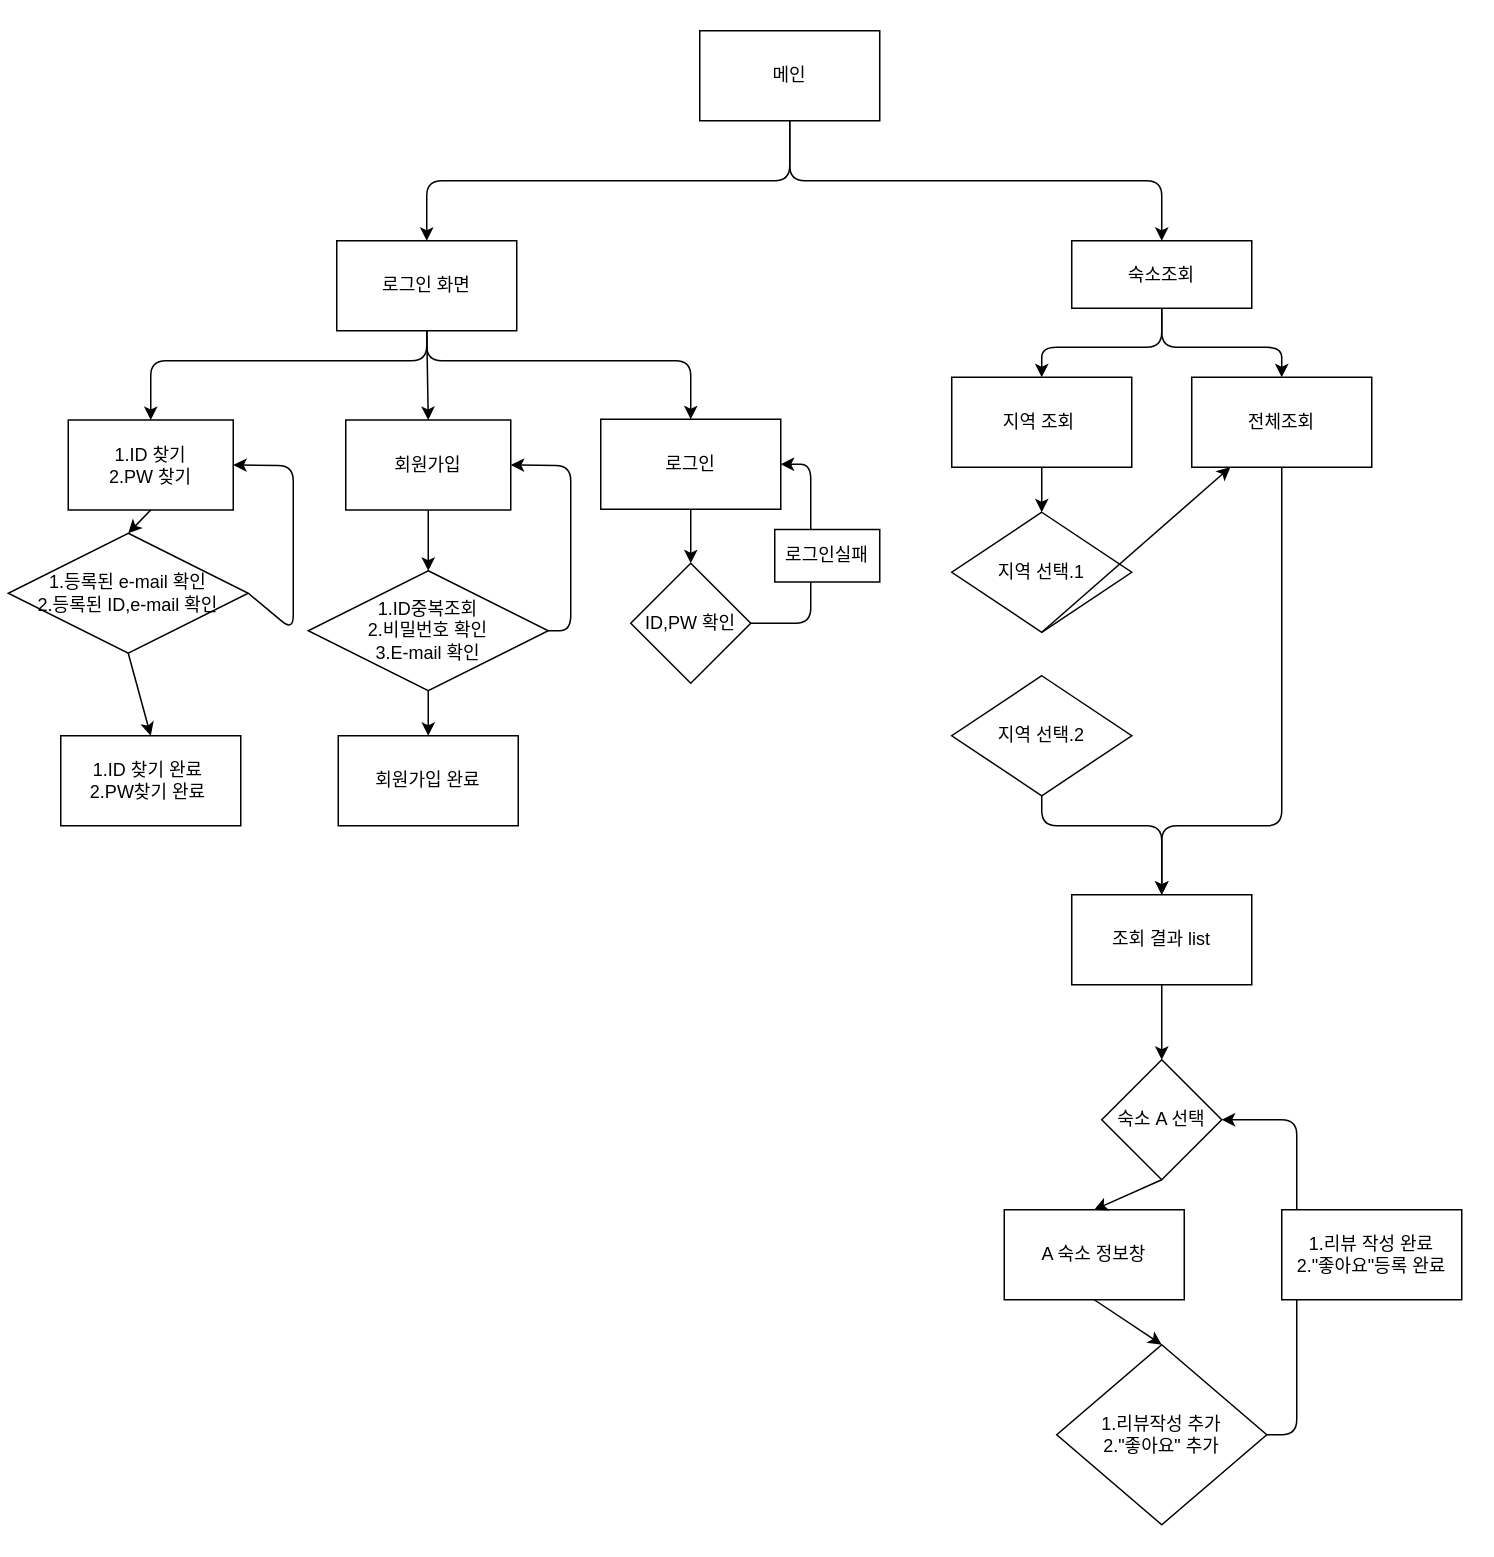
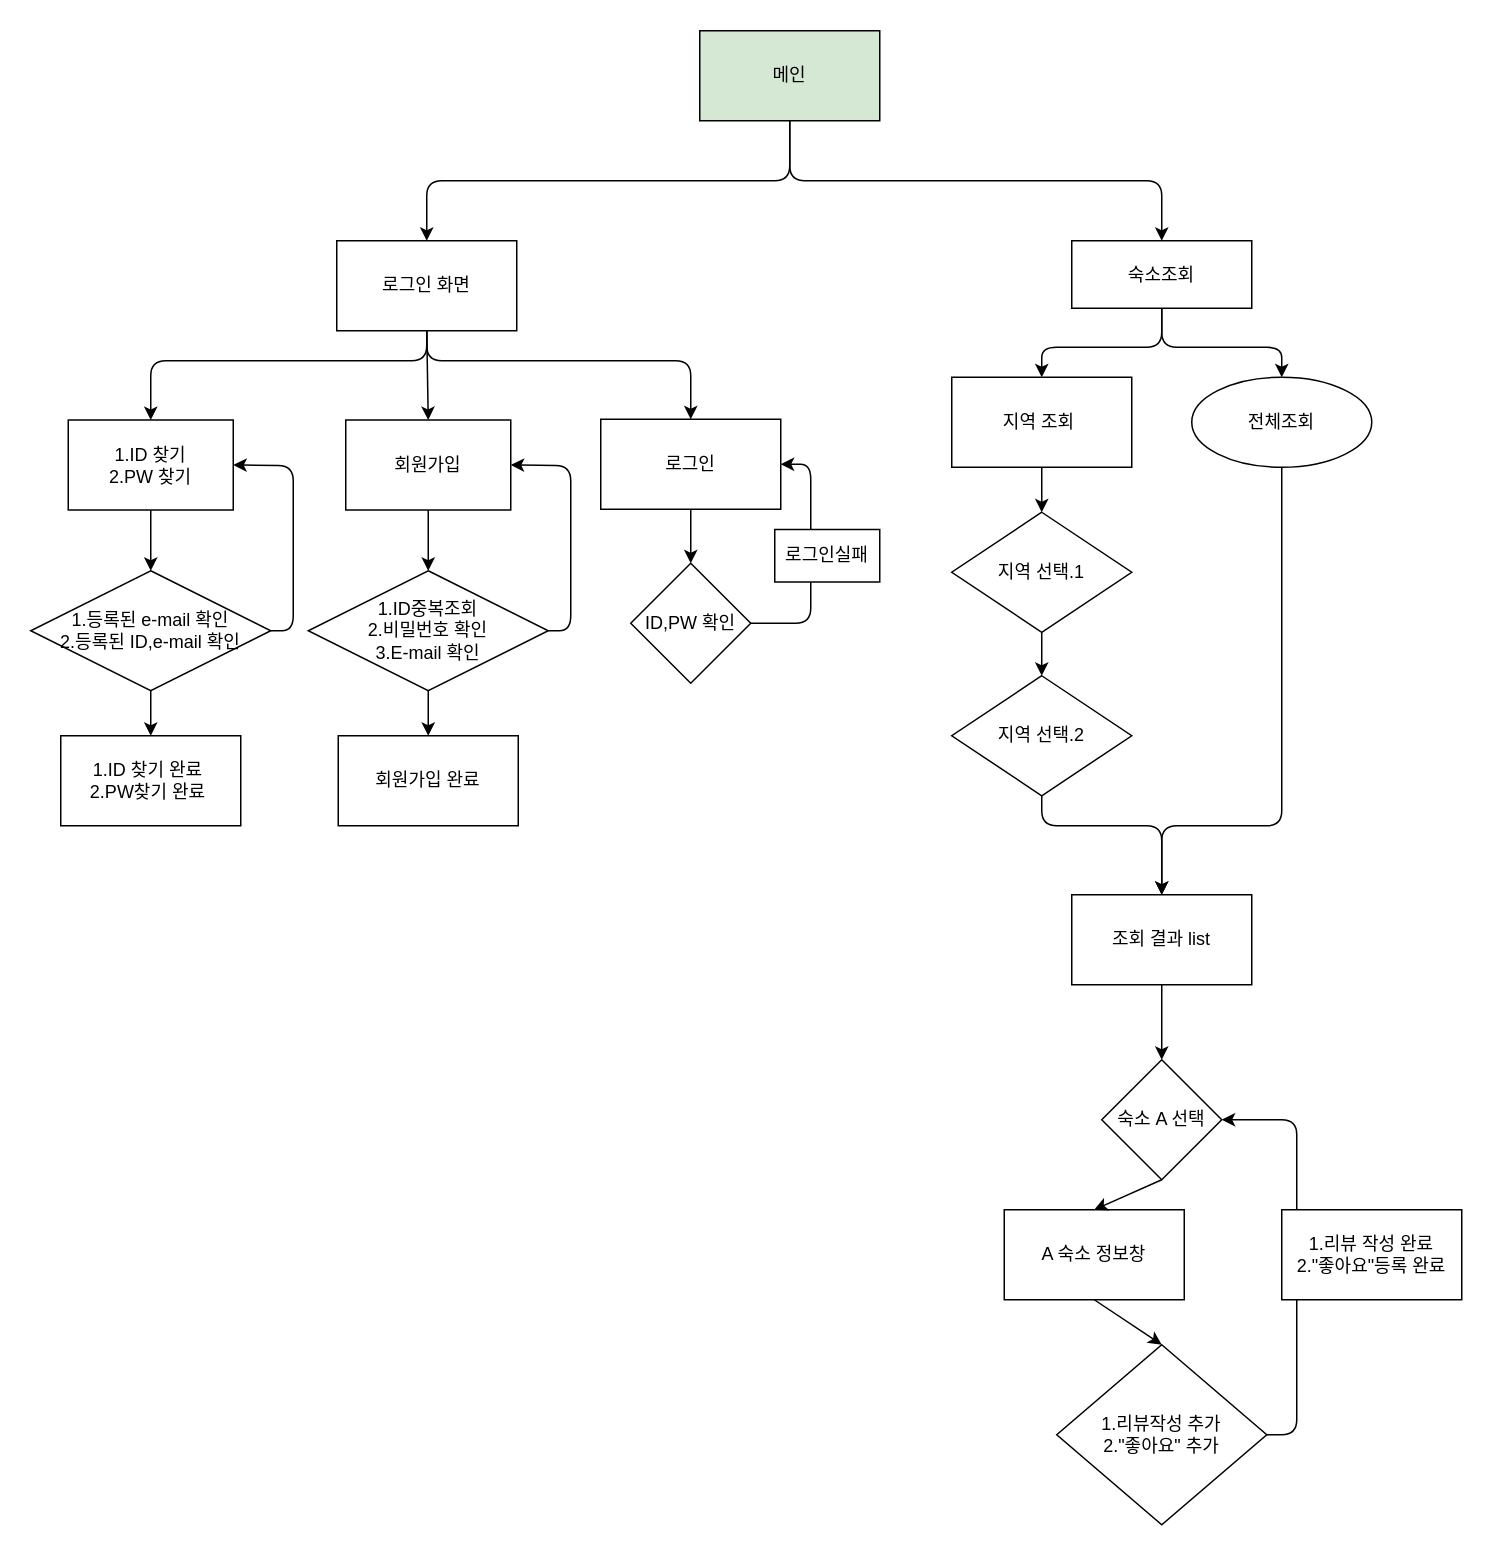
node "메인": fillcolor #ffffff -> #d5e8d4
node "전체조회": shape rectangle -> ellipse
edge "지역 선택.1" -> "전체조회": now "지역 선택.1" -> "지역 선택.2"
node "1.등록된 e-mail 확인 2.등록된 ID,e-mail 확인": moved (128, 593) -> (151, 631)
